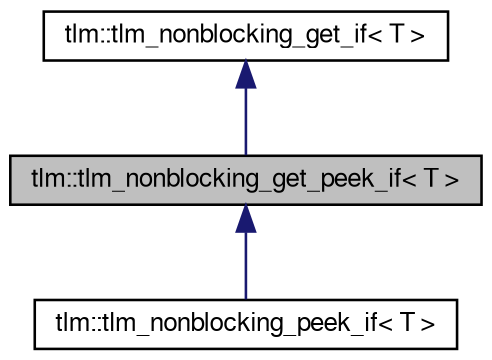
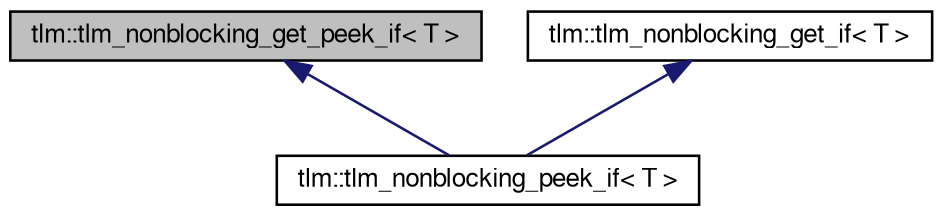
edge "tlm::tlm_nonblocking_get_peek_if< T >" -> "tlm::tlm_nonblocking_get_if< T >": now "tlm::tlm_nonblocking_peek_if< T >" -> "tlm::tlm_nonblocking_get_if< T >"
